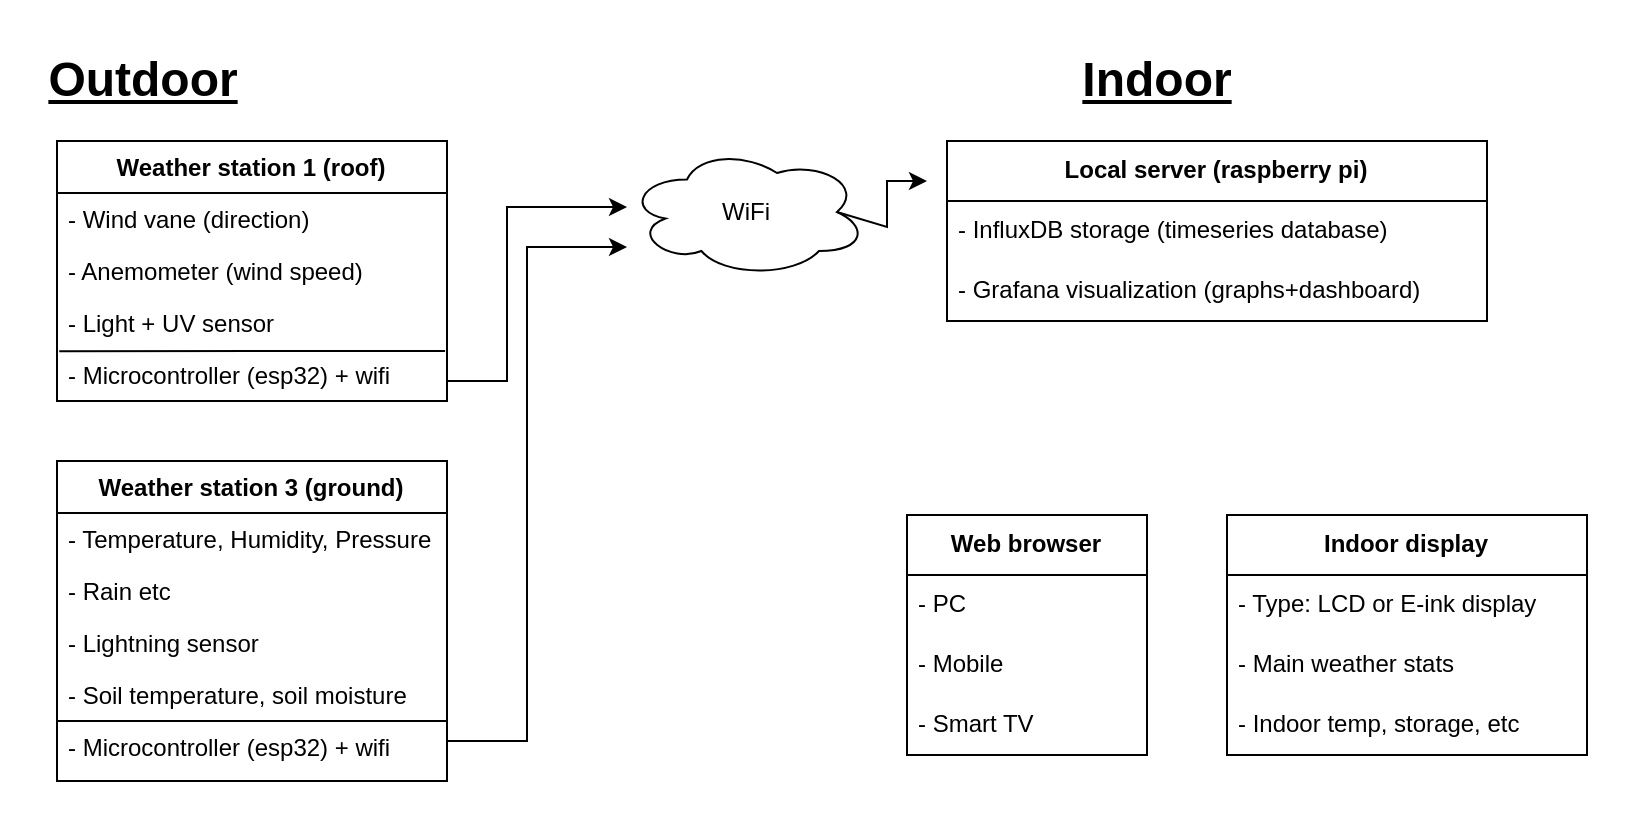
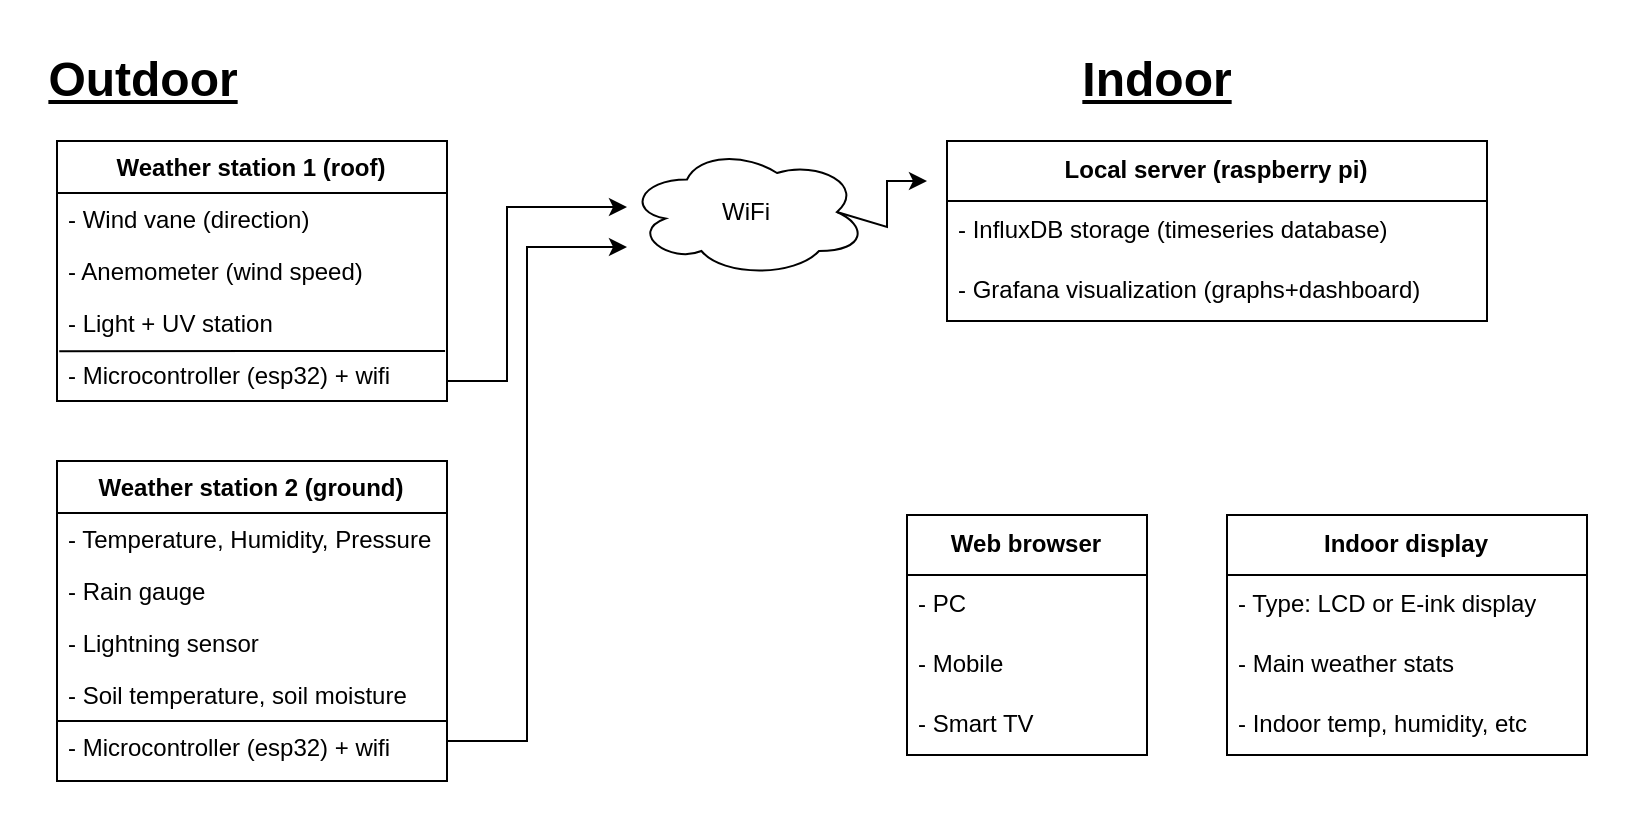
node "- Light + UV sensor": label "- Light + UV sensor" -> "- Light + UV station"
node "Weather station 3 (ground)": label "Weather station 3 (ground)" -> "Weather station 2 (ground)"
node "- Rain etc": label "- Rain etc" -> "- Rain gauge"
node "- Indoor temp, storage, etc": label "- Indoor temp, storage, etc" -> "- Indoor temp, humidity, etc"
